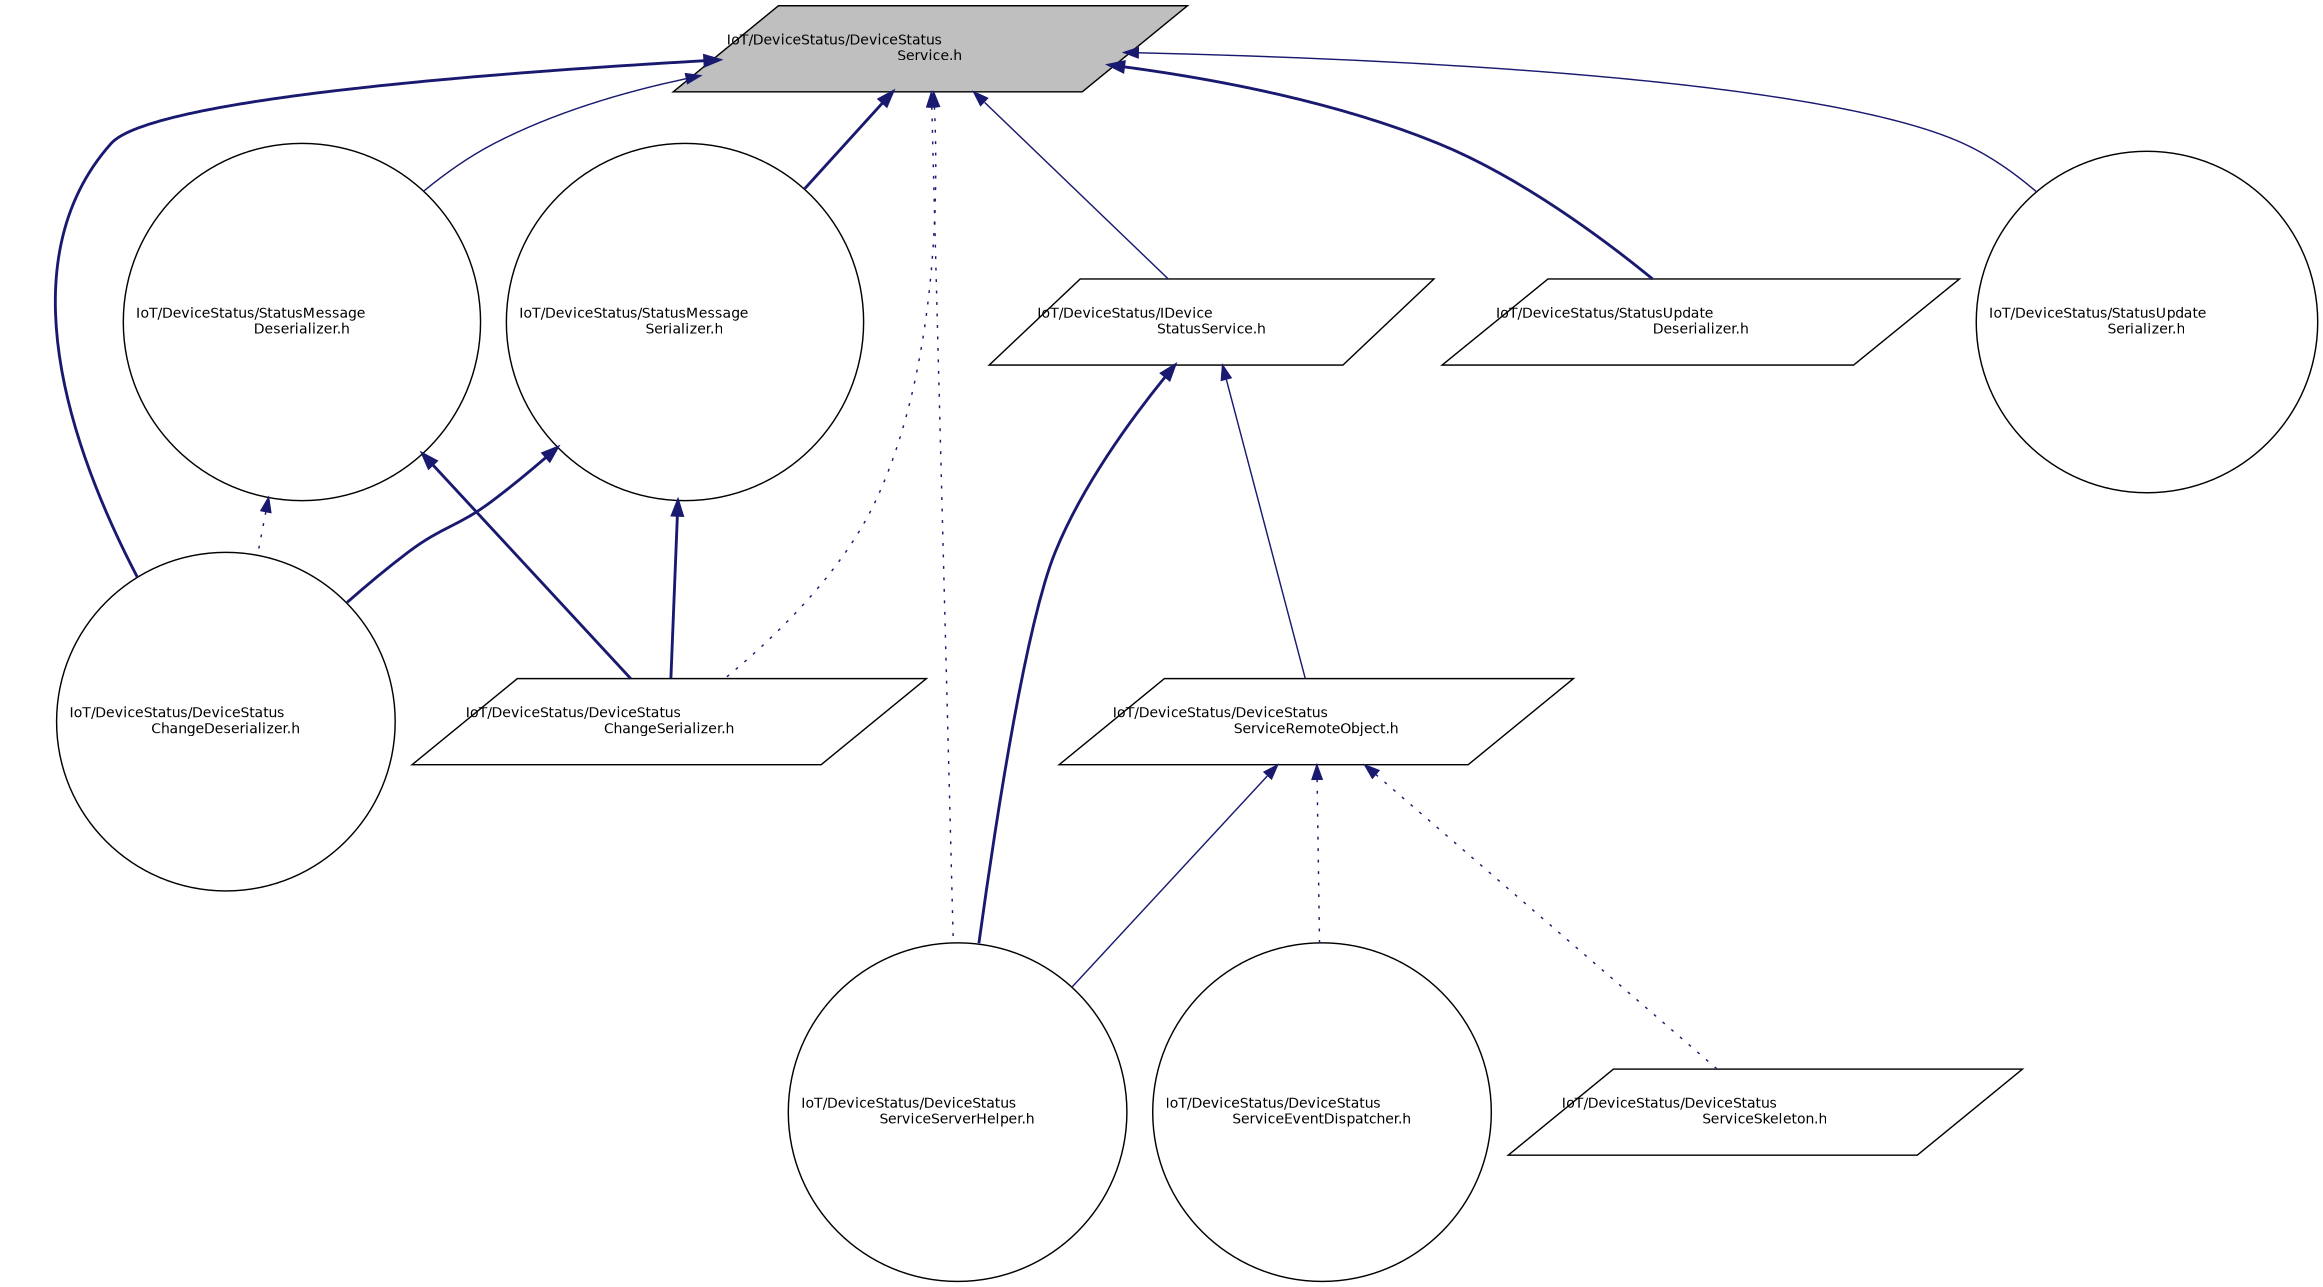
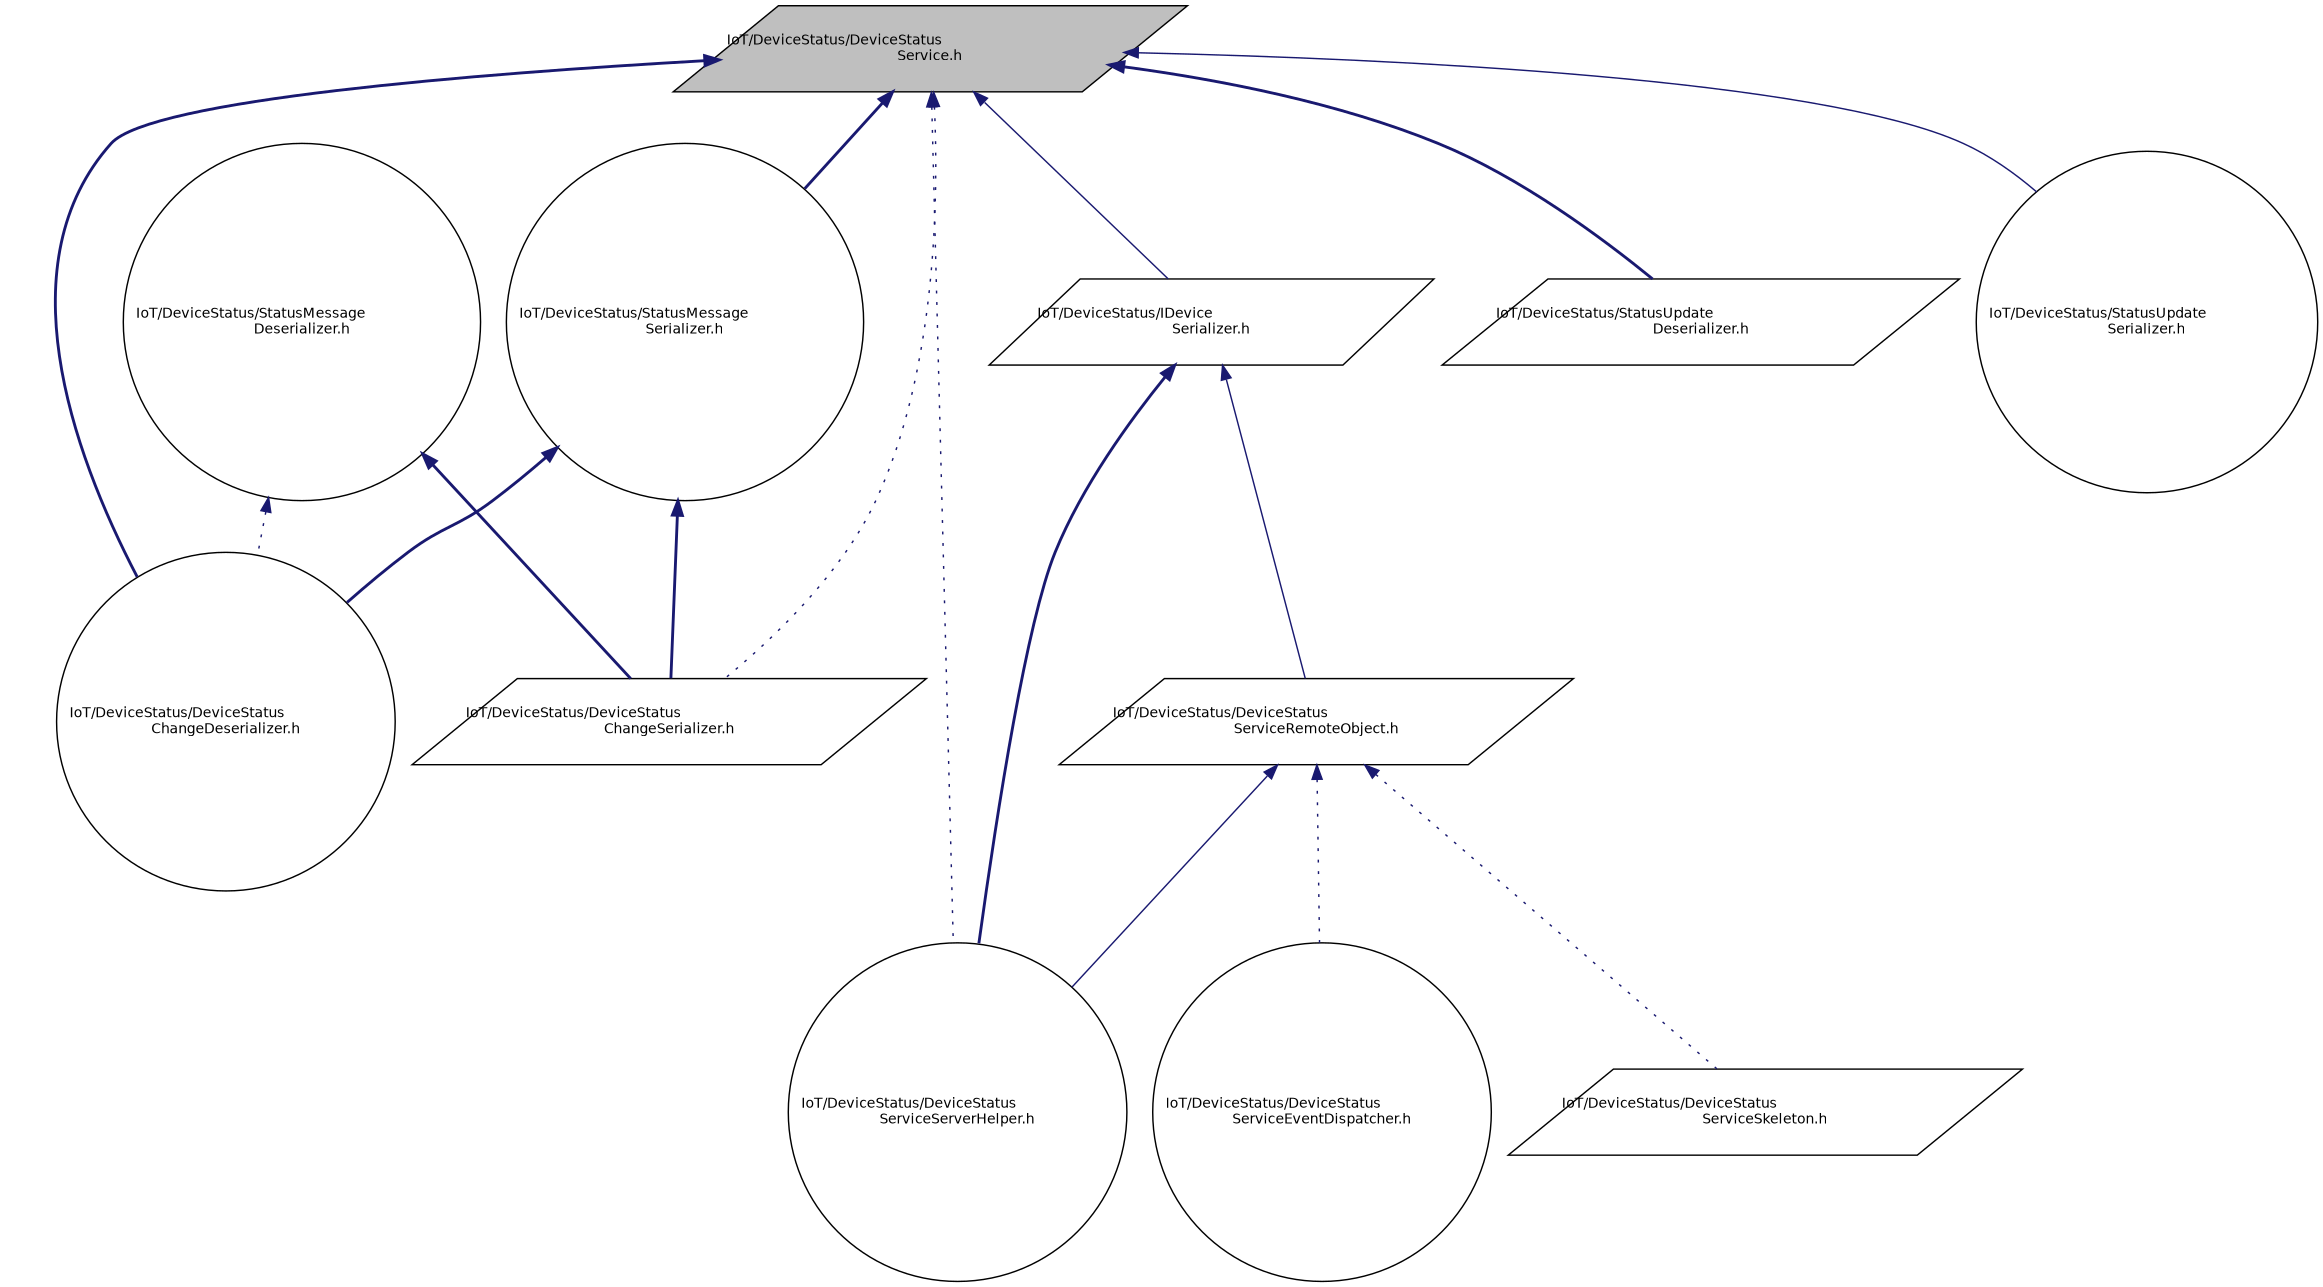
edge "IoT/DeviceStatus/StatusMessage Deserializer.h" -> "IoT/DeviceStatus/DeviceStatus Service.h": removed
node "IoT/DeviceStatus/IDevice StatusService.h": label "IoT/DeviceStatus/IDevice StatusService.h" -> "IoT/DeviceStatus/IDevice Serializer.h"
